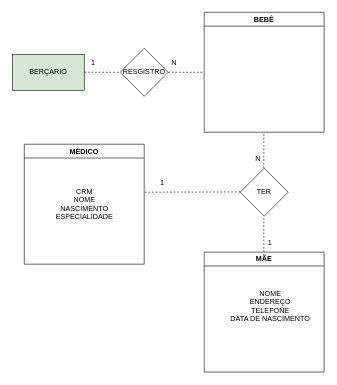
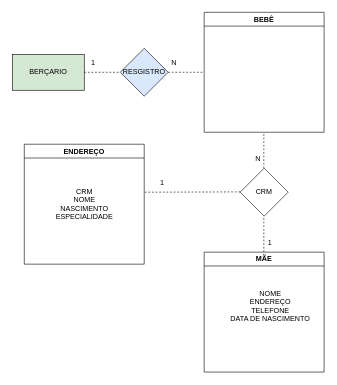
node "RESGISTRO": fillcolor #ffffff -> #dae8fc
node "MÉDICO": label "MÉDICO" -> "ENDEREÇO"
node "TER": label "TER" -> "CRM"
